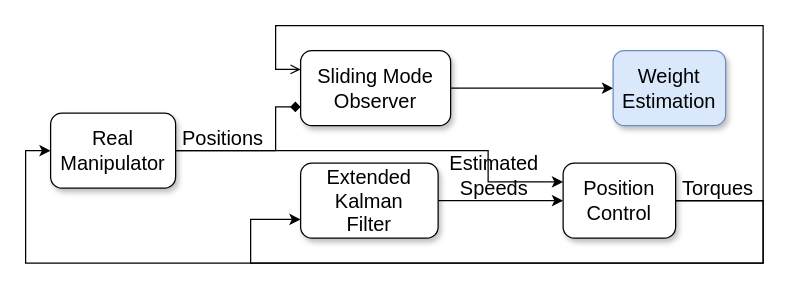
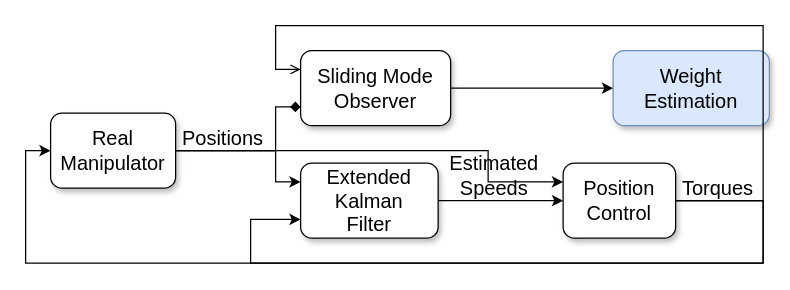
node "Weight Estimation": size 113x75 -> 156x75
edge "Real Manipulator" -> "Extended Kalman Filter": added
